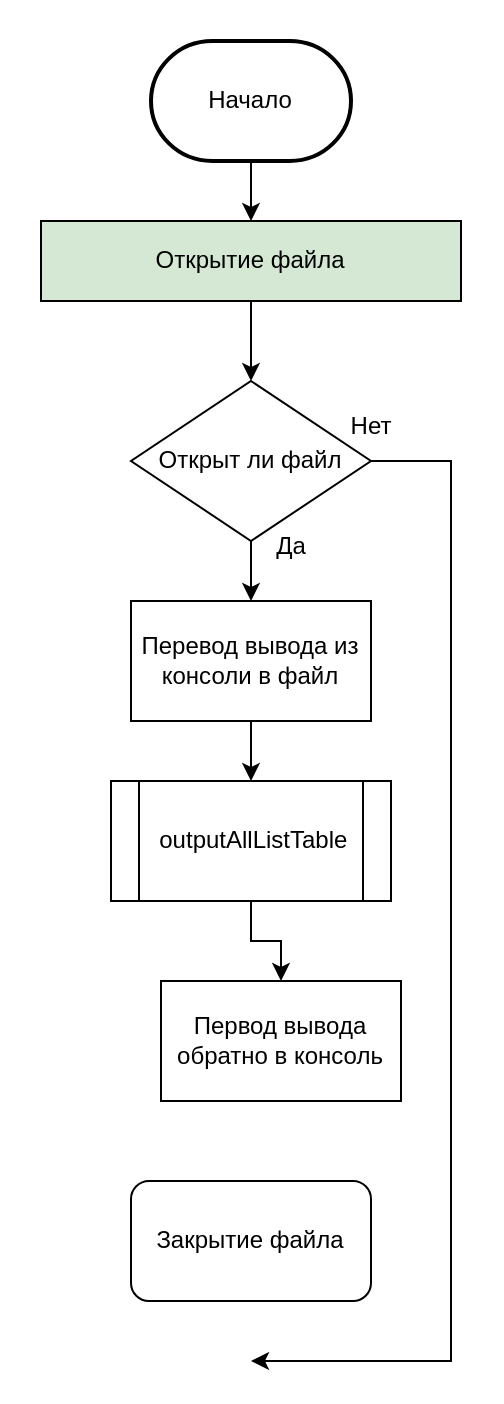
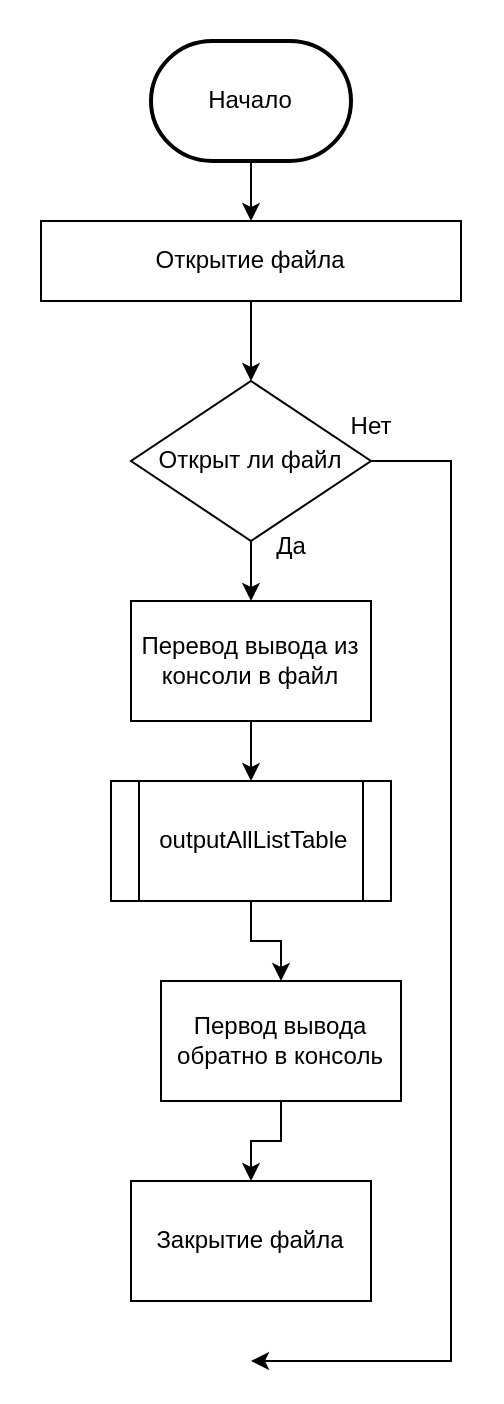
node "Открытие файла": fillcolor #d5e8d4 -> #ffffff
edge "Первод вывода обратно в консоль" -> "Закрытие файла": added
node "Закрытие файла": shape rounded rectangle -> rectangle
